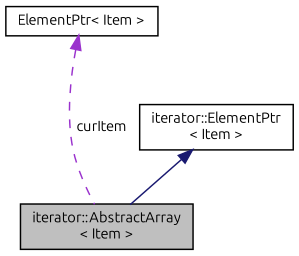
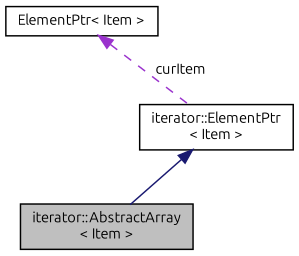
edge "iterator::AbstractArray < Item >" -> "ElementPtr< Item >": now "iterator::ElementPtr < Item >" -> "ElementPtr< Item >"
